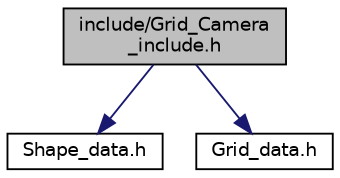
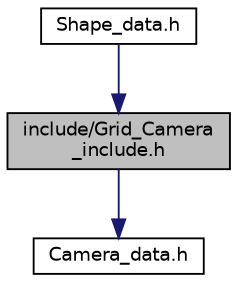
edge "include/Grid_Camera _include.h" -> "Shape_data.h": reversed
node "Grid_data.h": label "Grid_data.h" -> "Camera_data.h"
